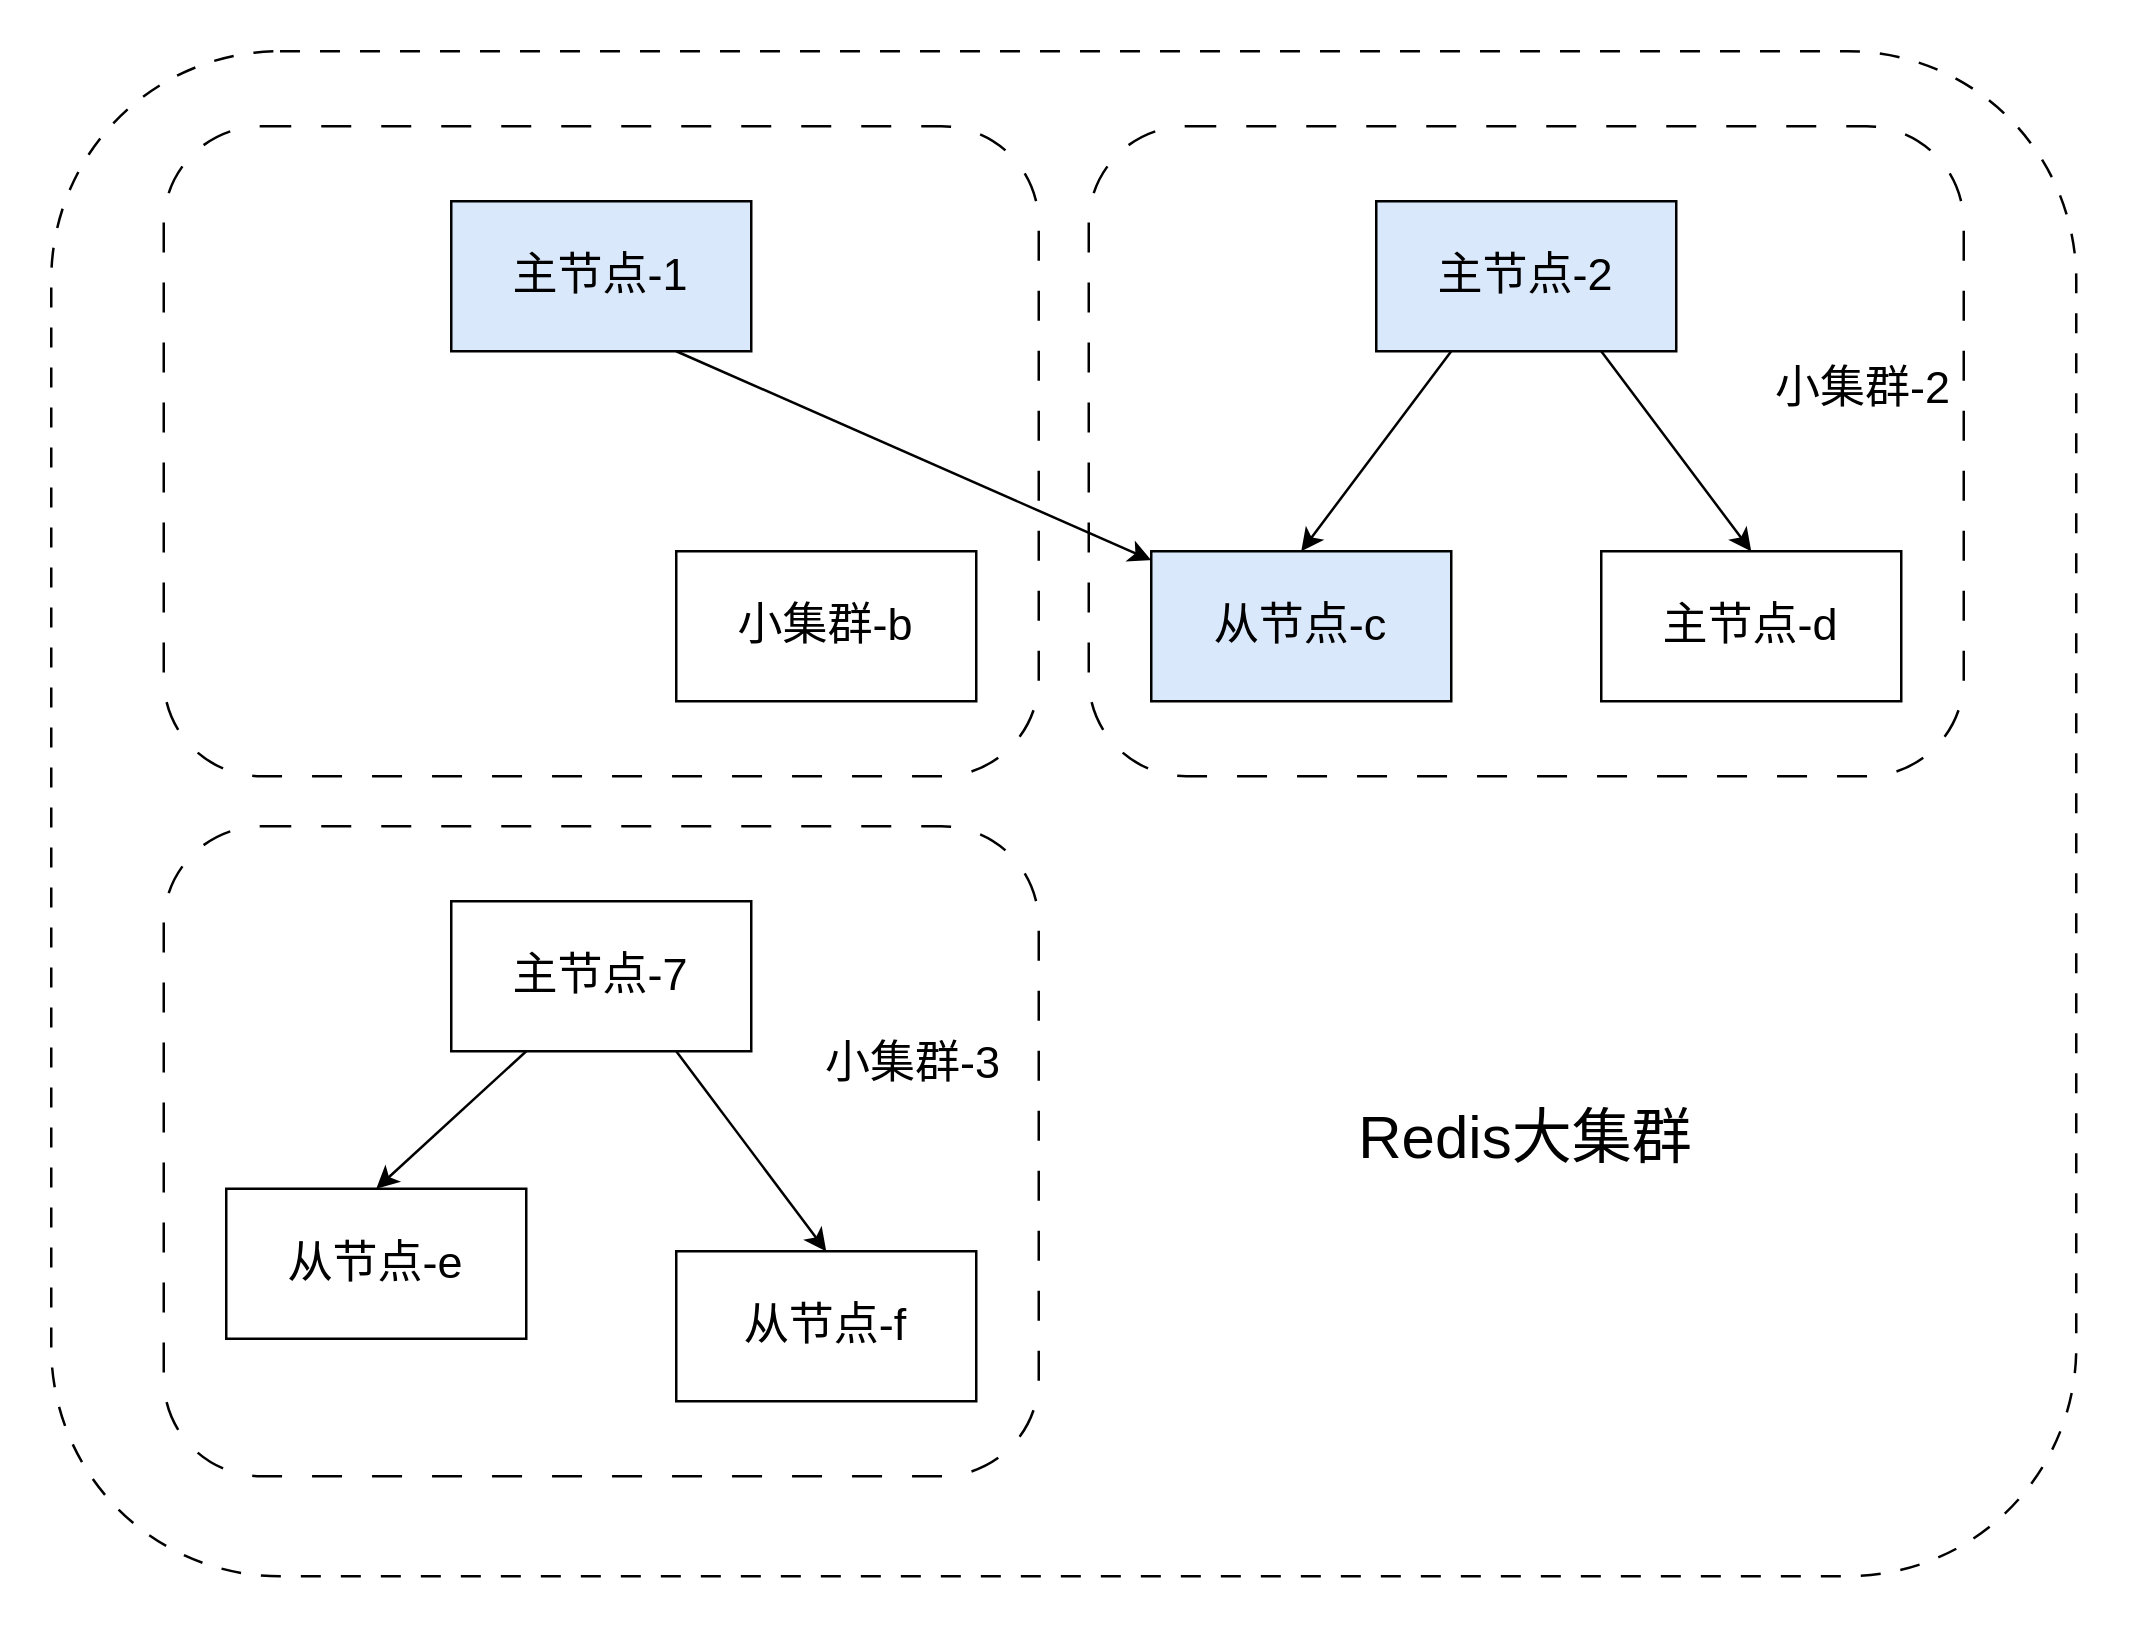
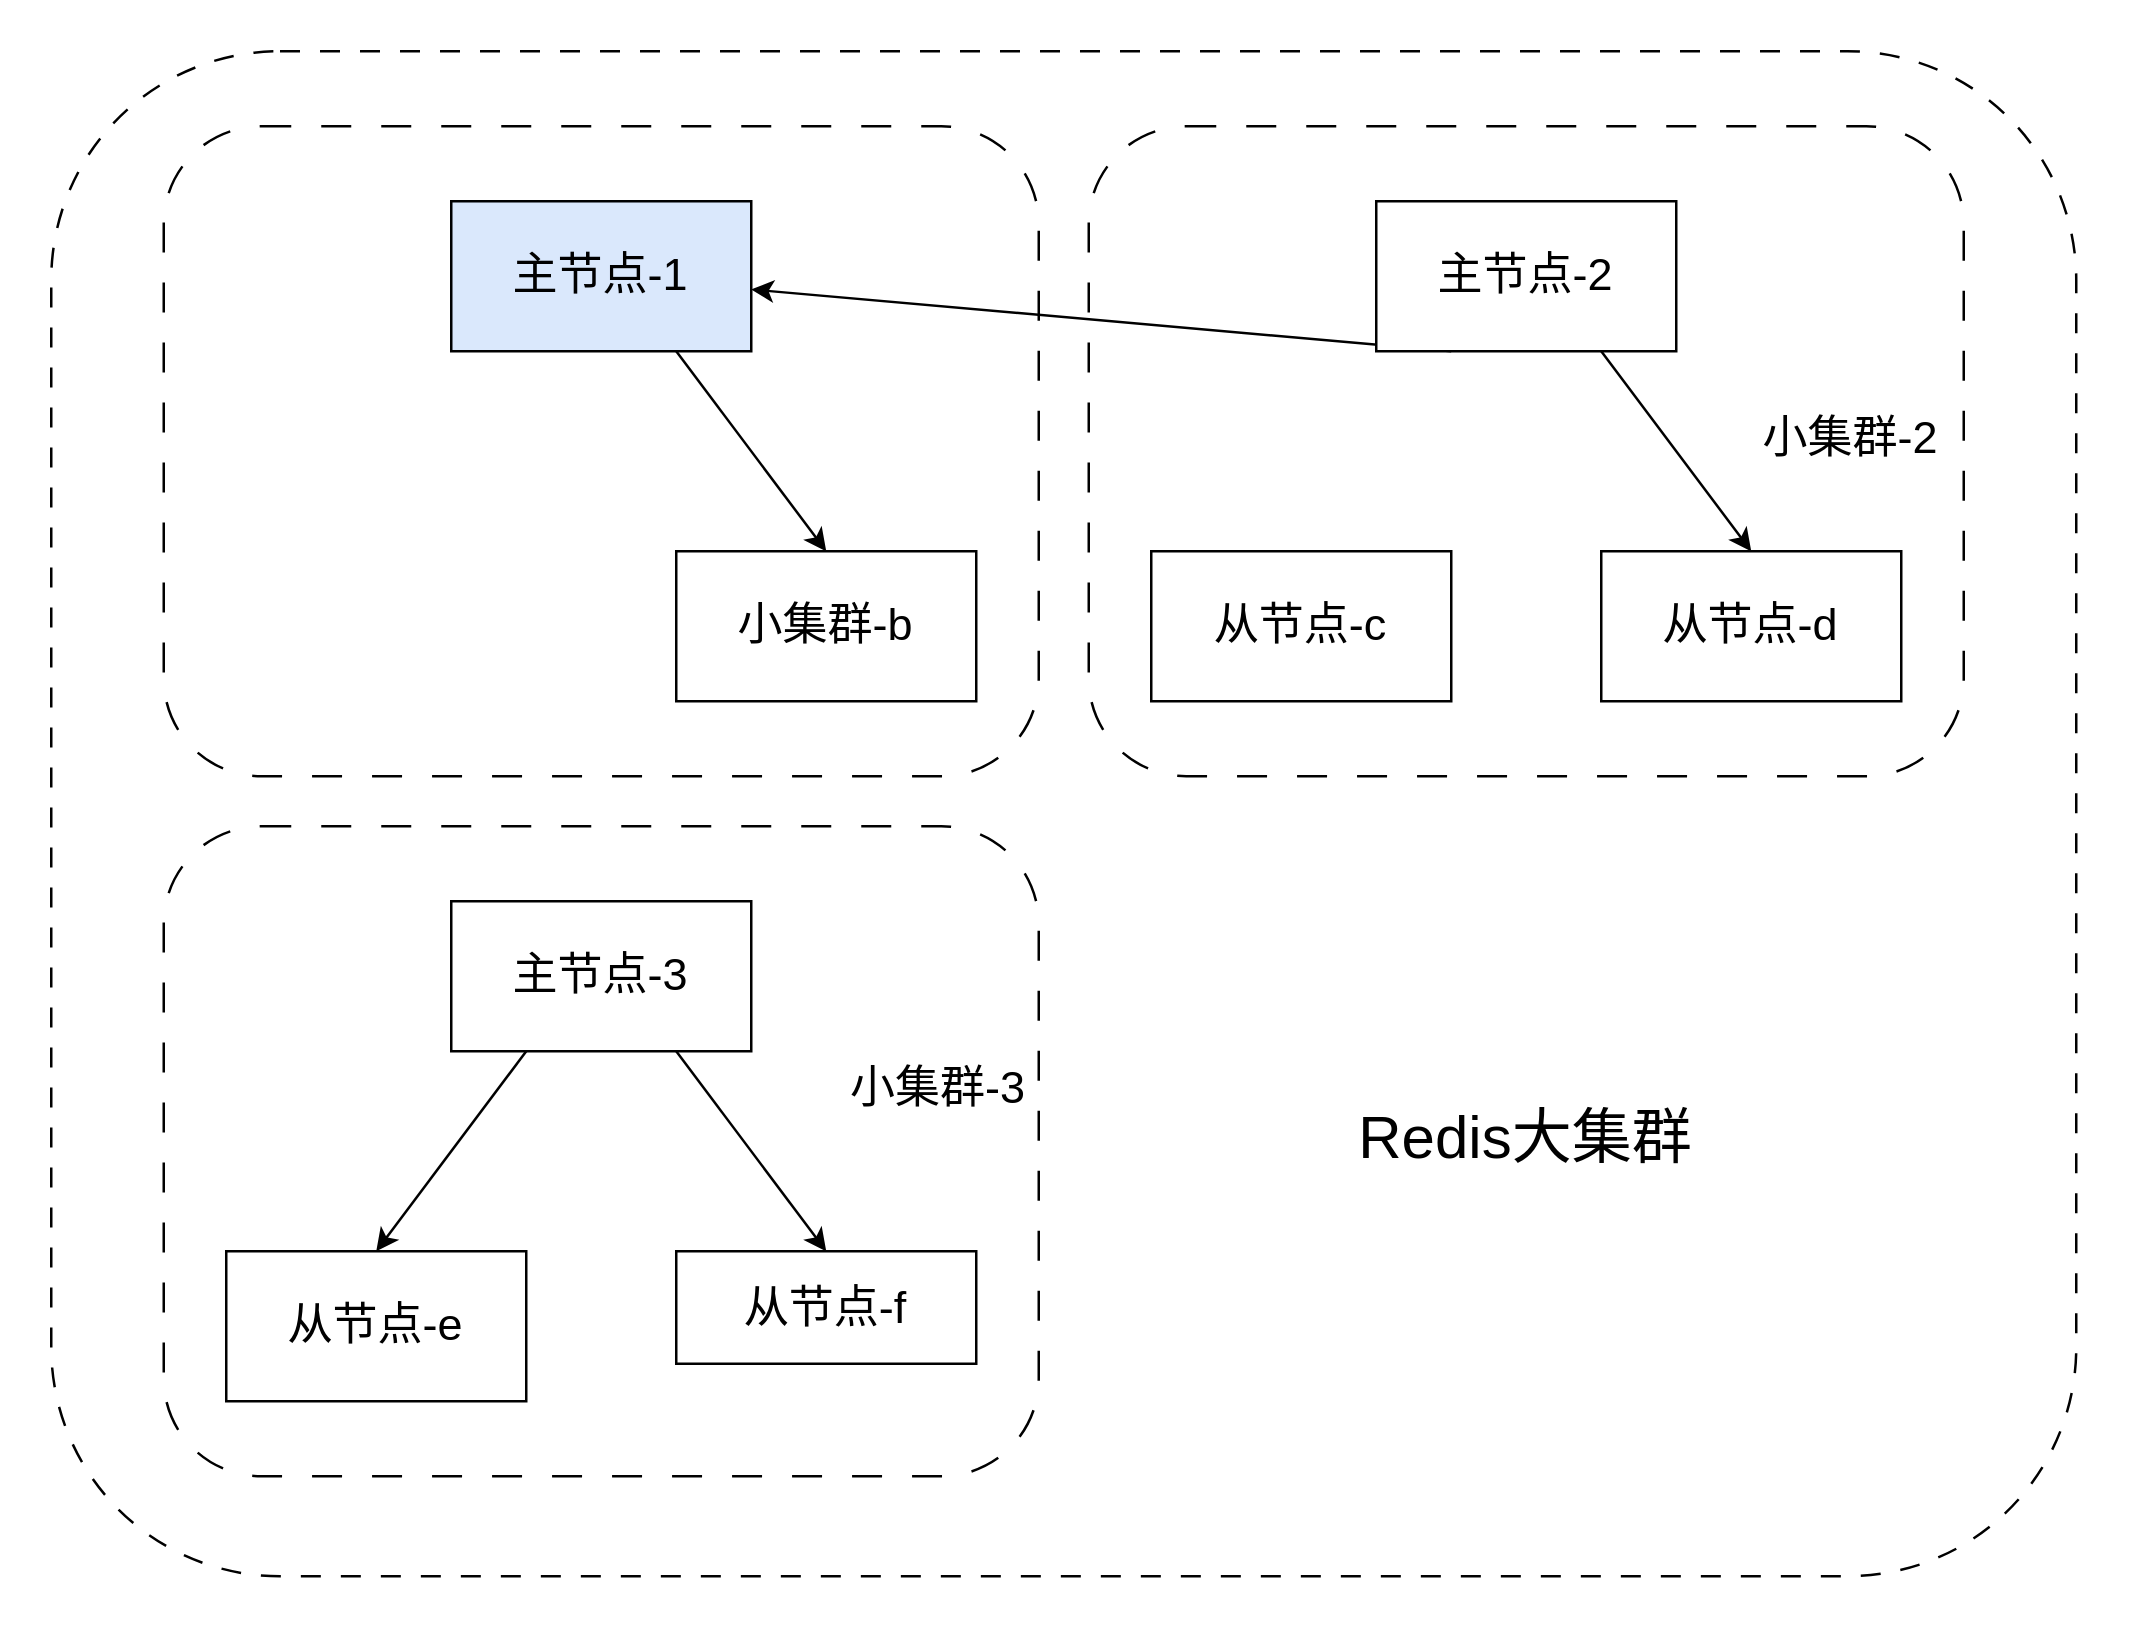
node "主节点-2": fillcolor #dae8fc -> #ffffff
node "小集群-2": moved (1864, 389) -> (1851, 439)
edge "主节点-2" -> "从节点-c": now "主节点-2" -> "主节点-1"
edge "主节点-1" -> "从节点-c": now "主节点-1" -> "小集群-b"
node "从节点-c": fillcolor #dae8fc -> #ffffff
node "主节点-d": label "主节点-d" -> "从节点-d"
node "主节点-7": label "主节点-7" -> "主节点-3"
node "小集群-3": moved (914, 1064) -> (939, 1089)
node "从节点-e": moved (376, 1264) -> (376, 1326)
node "从节点-f": size 300x150 -> 300x113
